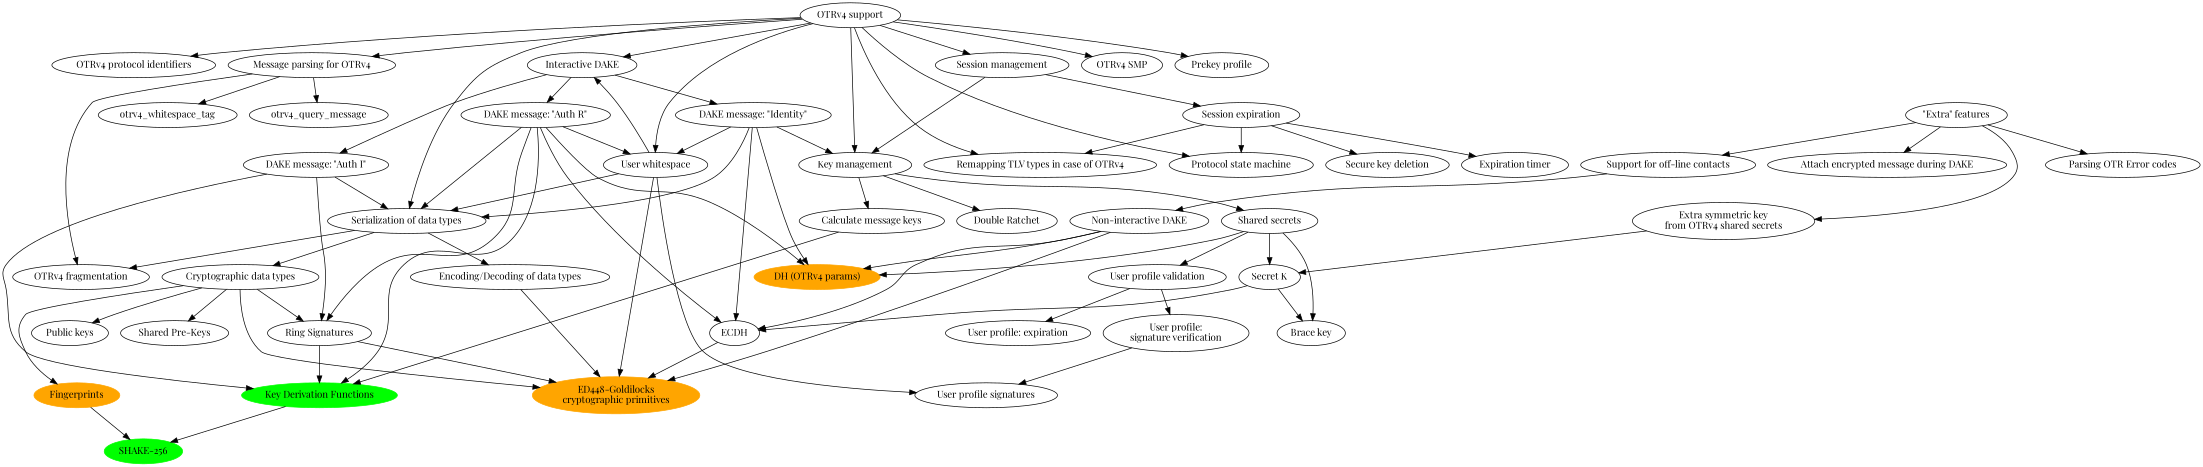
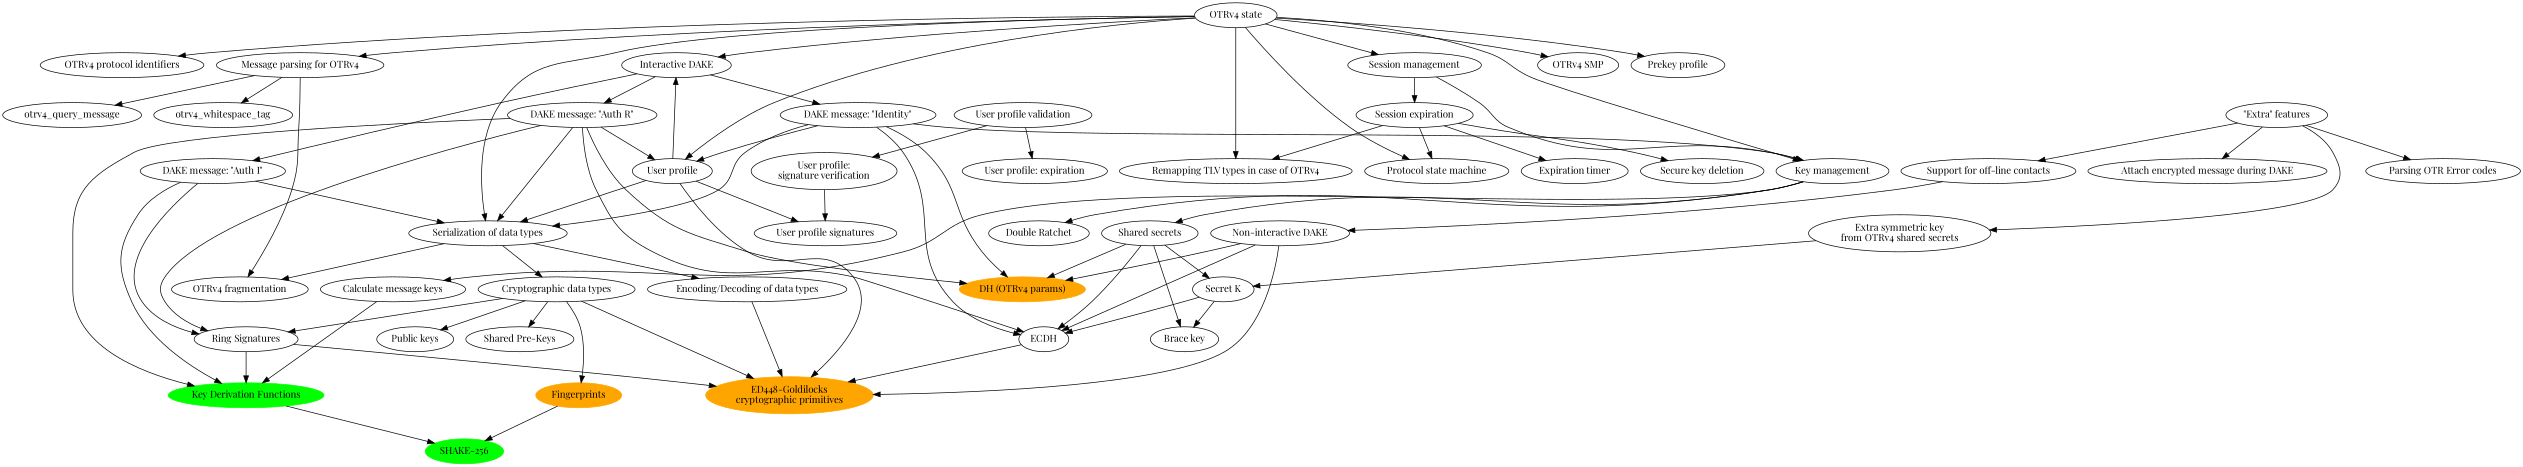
node "OTRv4 support": label "OTRv4 support" -> "OTRv4 state"
node "User whitespace": label "User whitespace" -> "User profile"
edge "Shared secrets" -> "User profile validation": now "Shared secrets" -> "ECDH"
